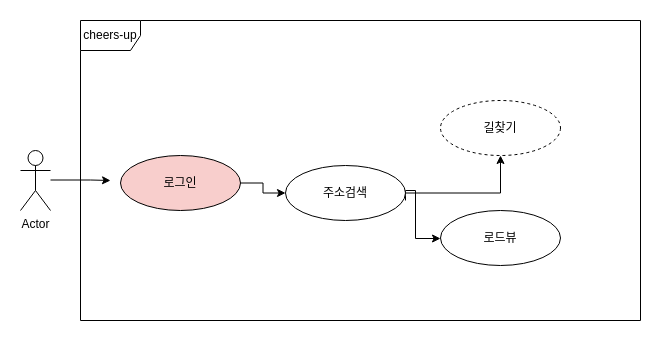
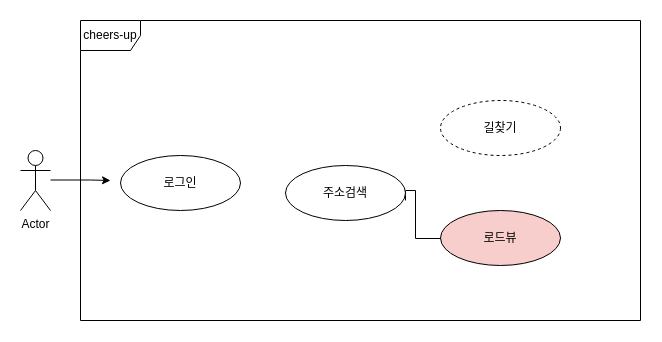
node "로그인": fillcolor #f8cecc -> #ffffff
edge "로그인" -> "주소검색": removed
edge "주소검색" -> "길찾기": removed
node "로드뷰": fillcolor #ffffff -> #f8cecc
edge "주소검색" -> "로드뷰": arrowhead classic -> none
